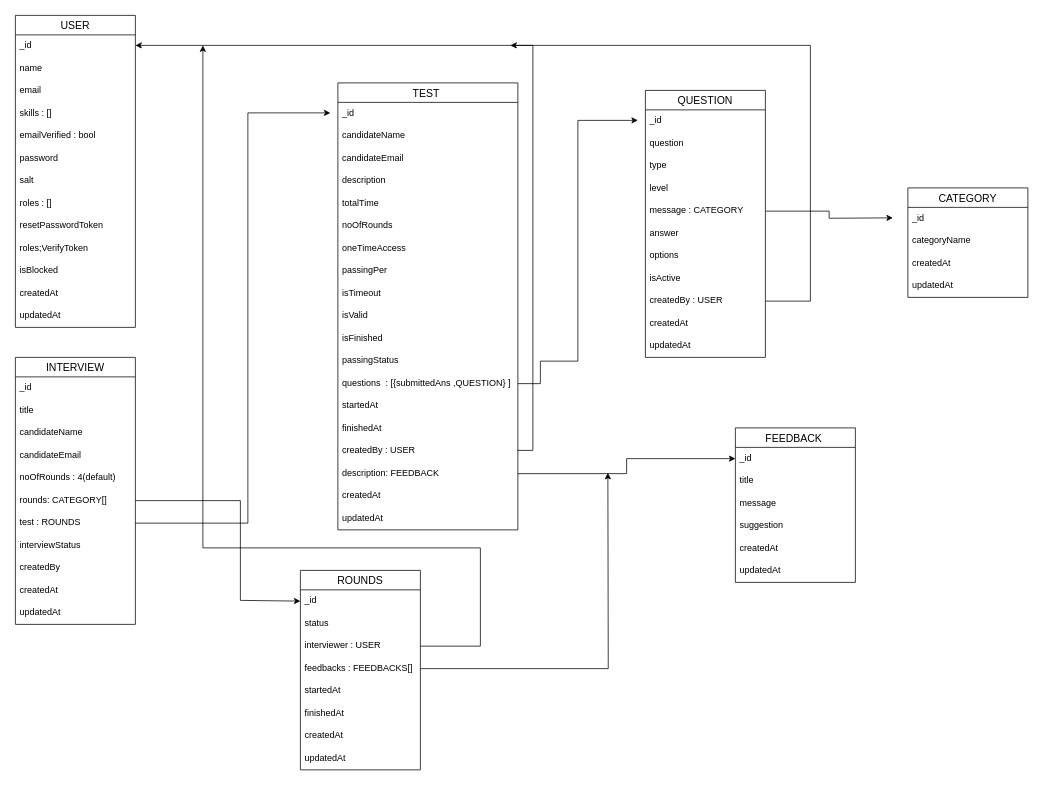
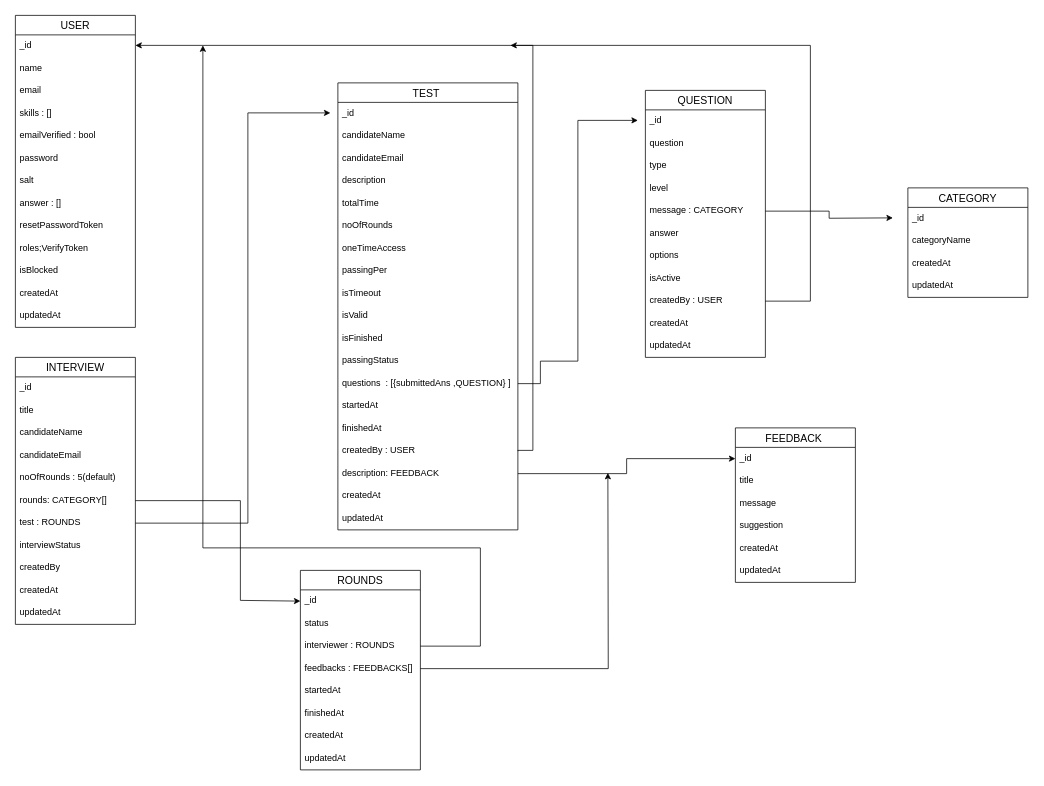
node "roles : []": label "roles : []" -> "answer : []"
node "noOfRounds : 4(default)": label "noOfRounds : 4(default)" -> "noOfRounds : 5(default)"
node "interviewer : USER": label "interviewer : USER" -> "interviewer : ROUNDS"
